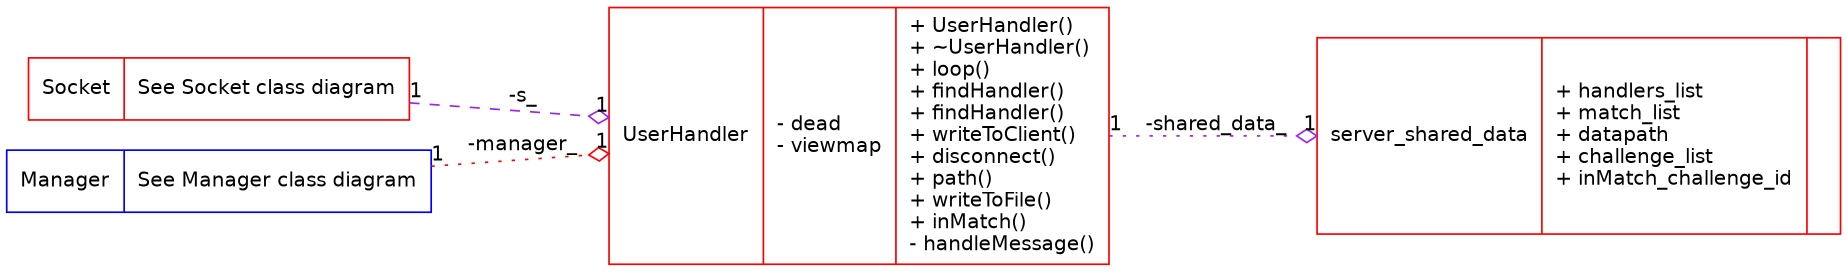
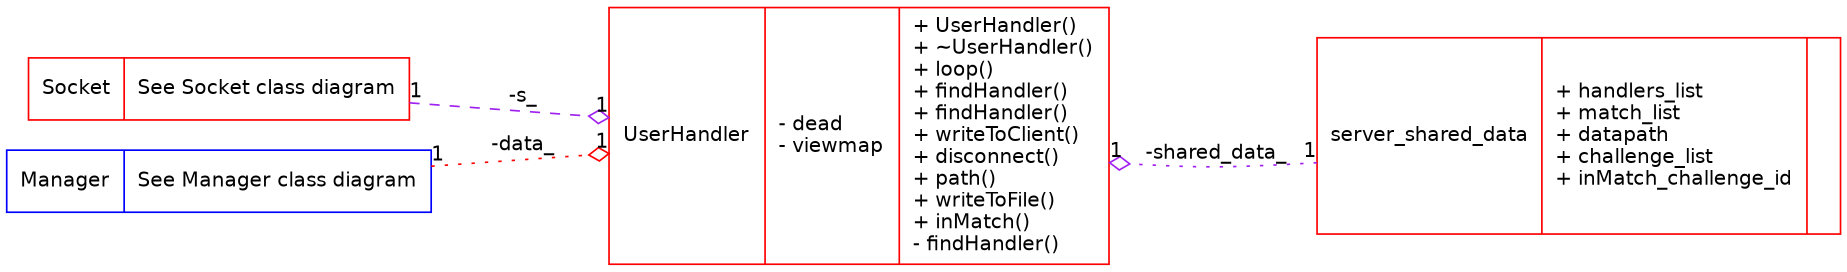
edge "UserHandler" -> "server_shared_data": reversed
edge "Manager" -> "UserHandler": label " -manager_" -> " -data_"
node "UserHandler": text "- handleMessage()" -> "- findHandler()"
